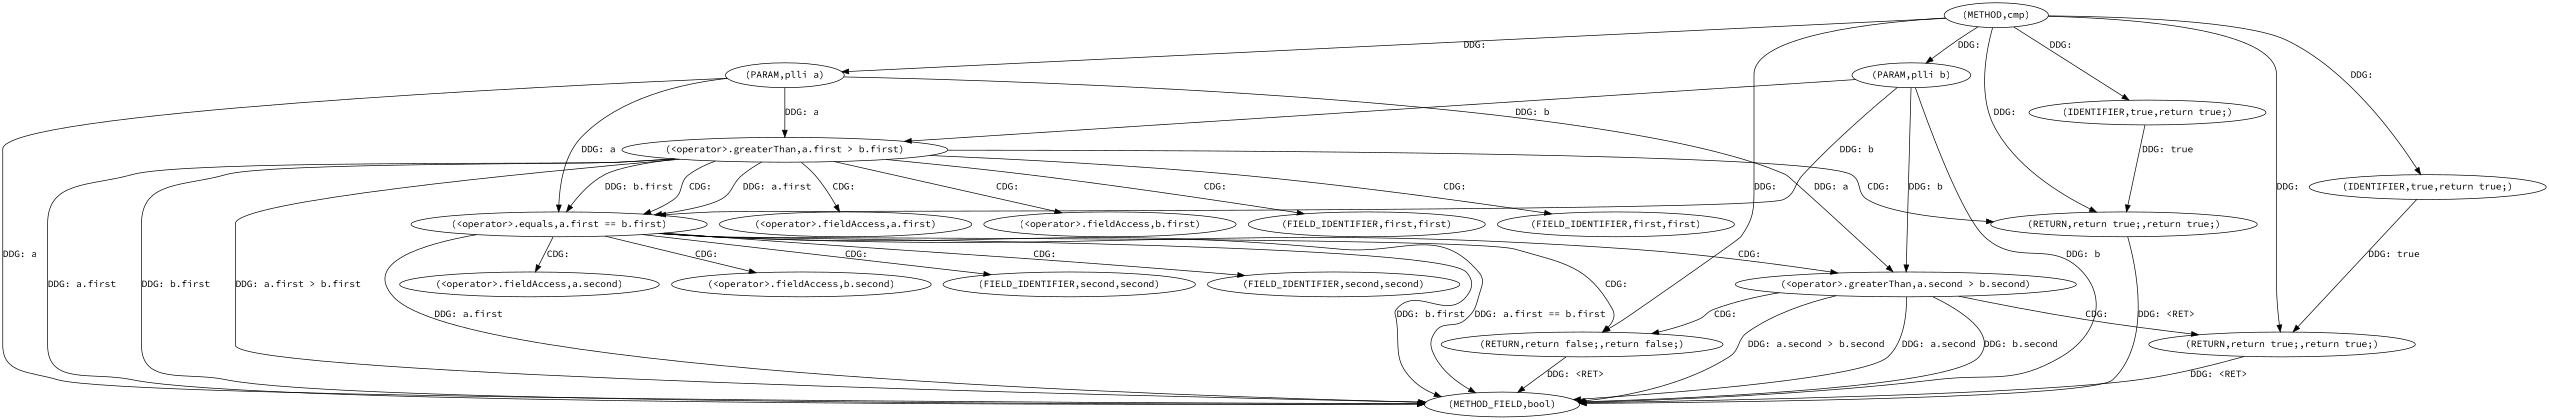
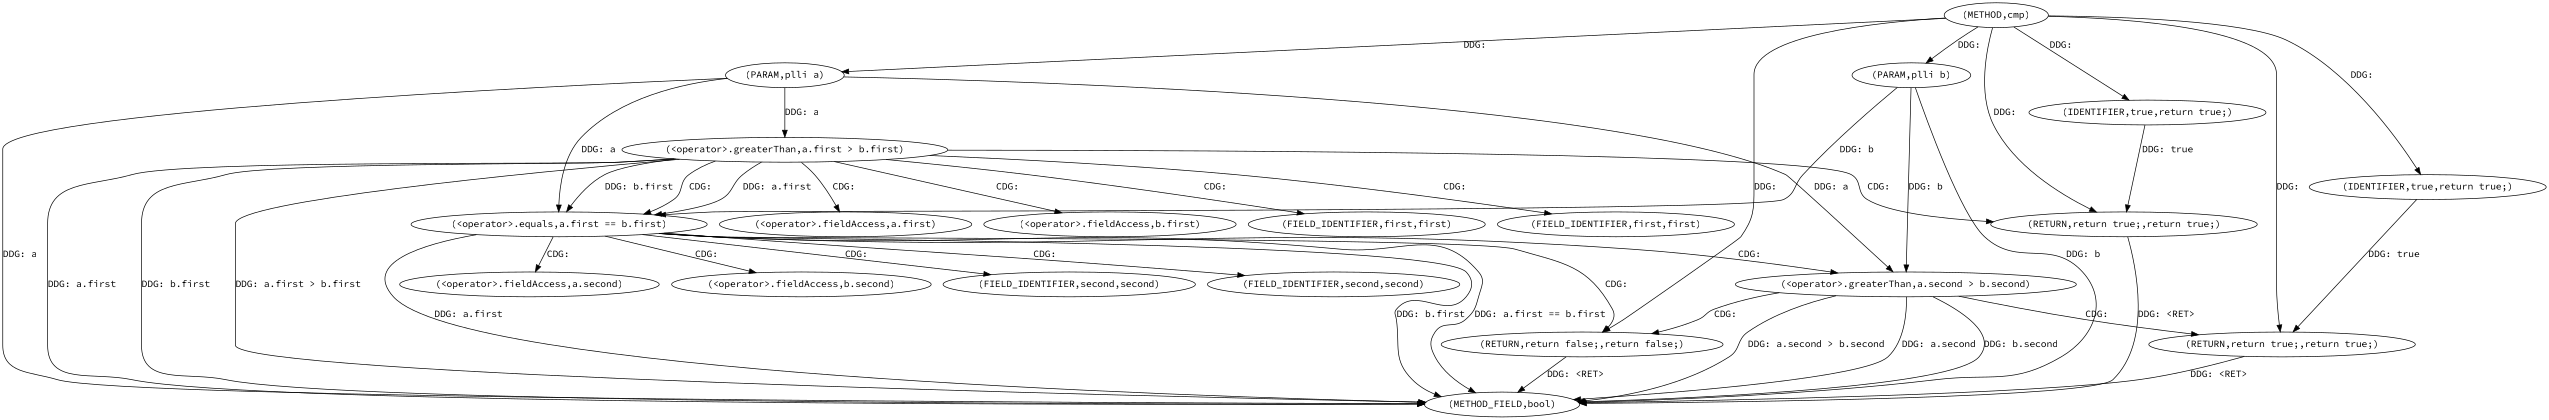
edge "(PARAM,plli b)" -> "(<operator>.greaterThan,a.first > b.first)": removed, label "DDG: b"
